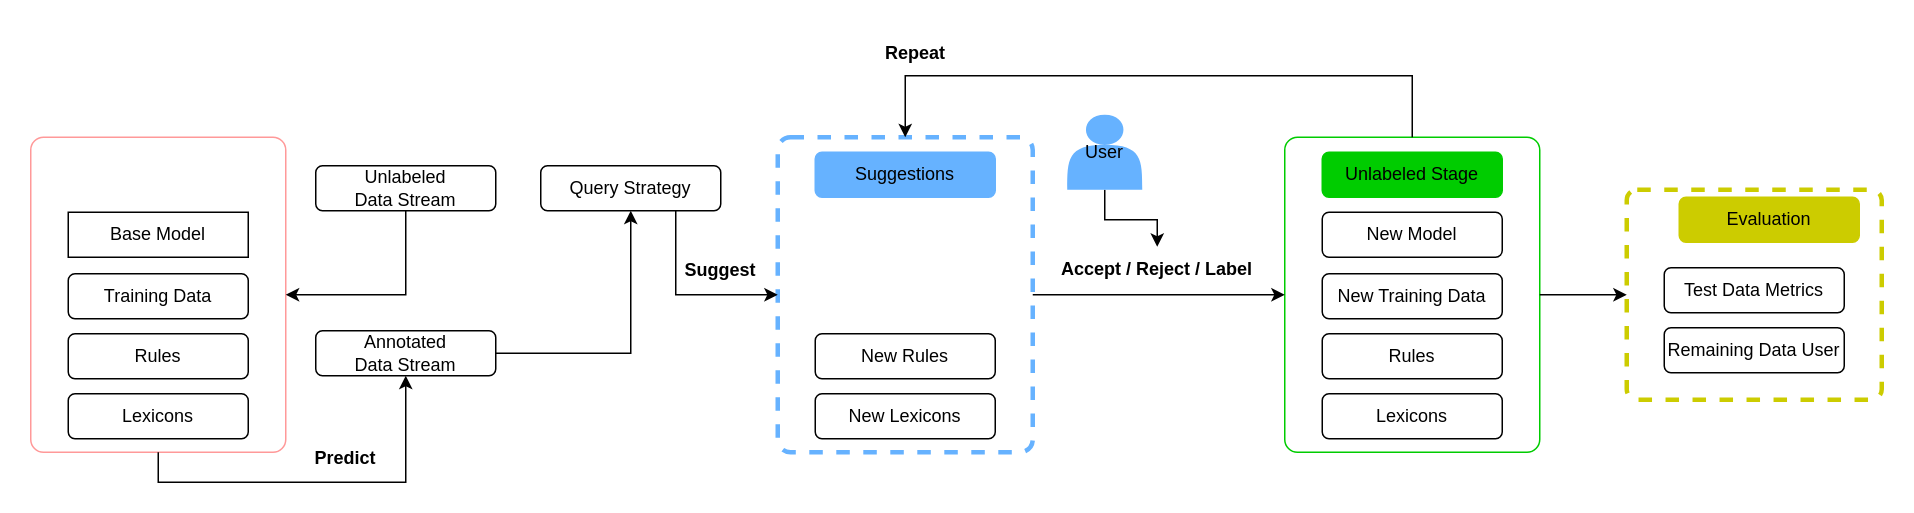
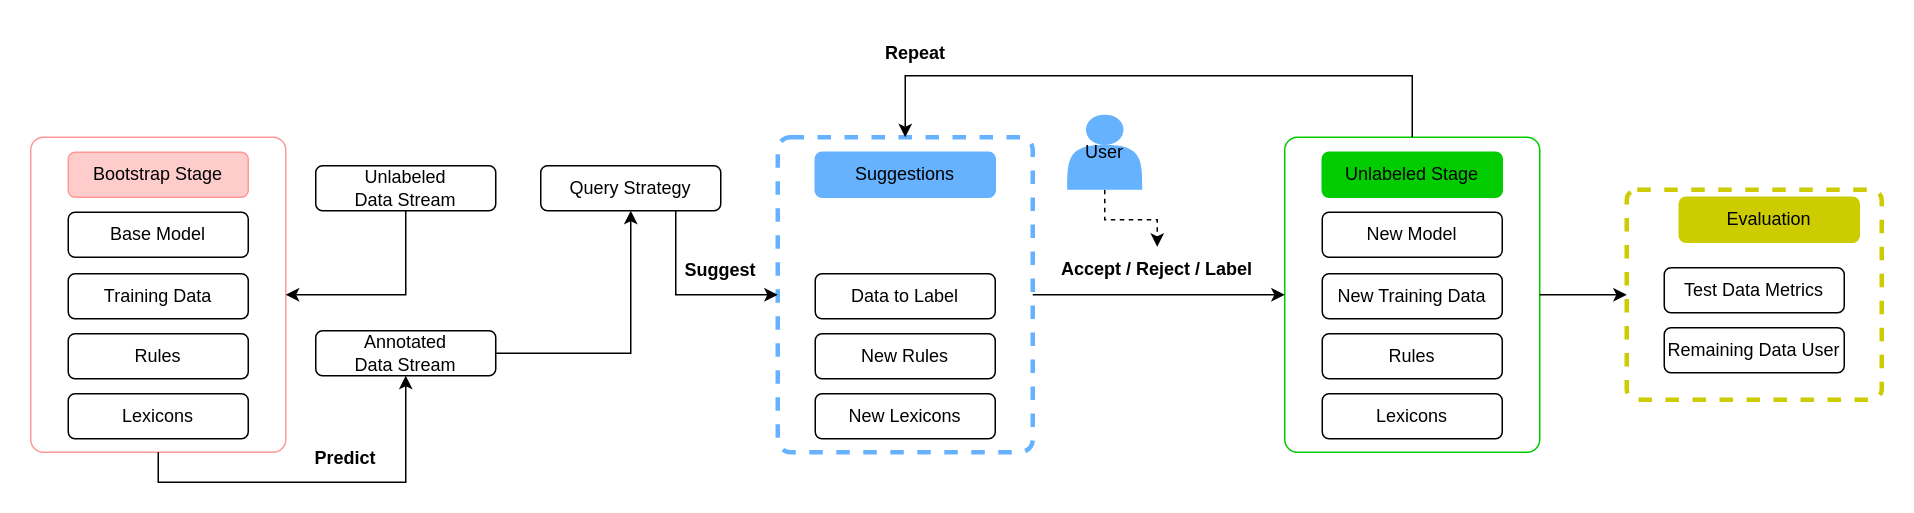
node "Bootstrap Stage": added
edge "User" -> "Accept / Reject / Label": style solid -> dashed
node "Base Model": shape rectangle -> rounded rectangle
node "Data to Label": added
